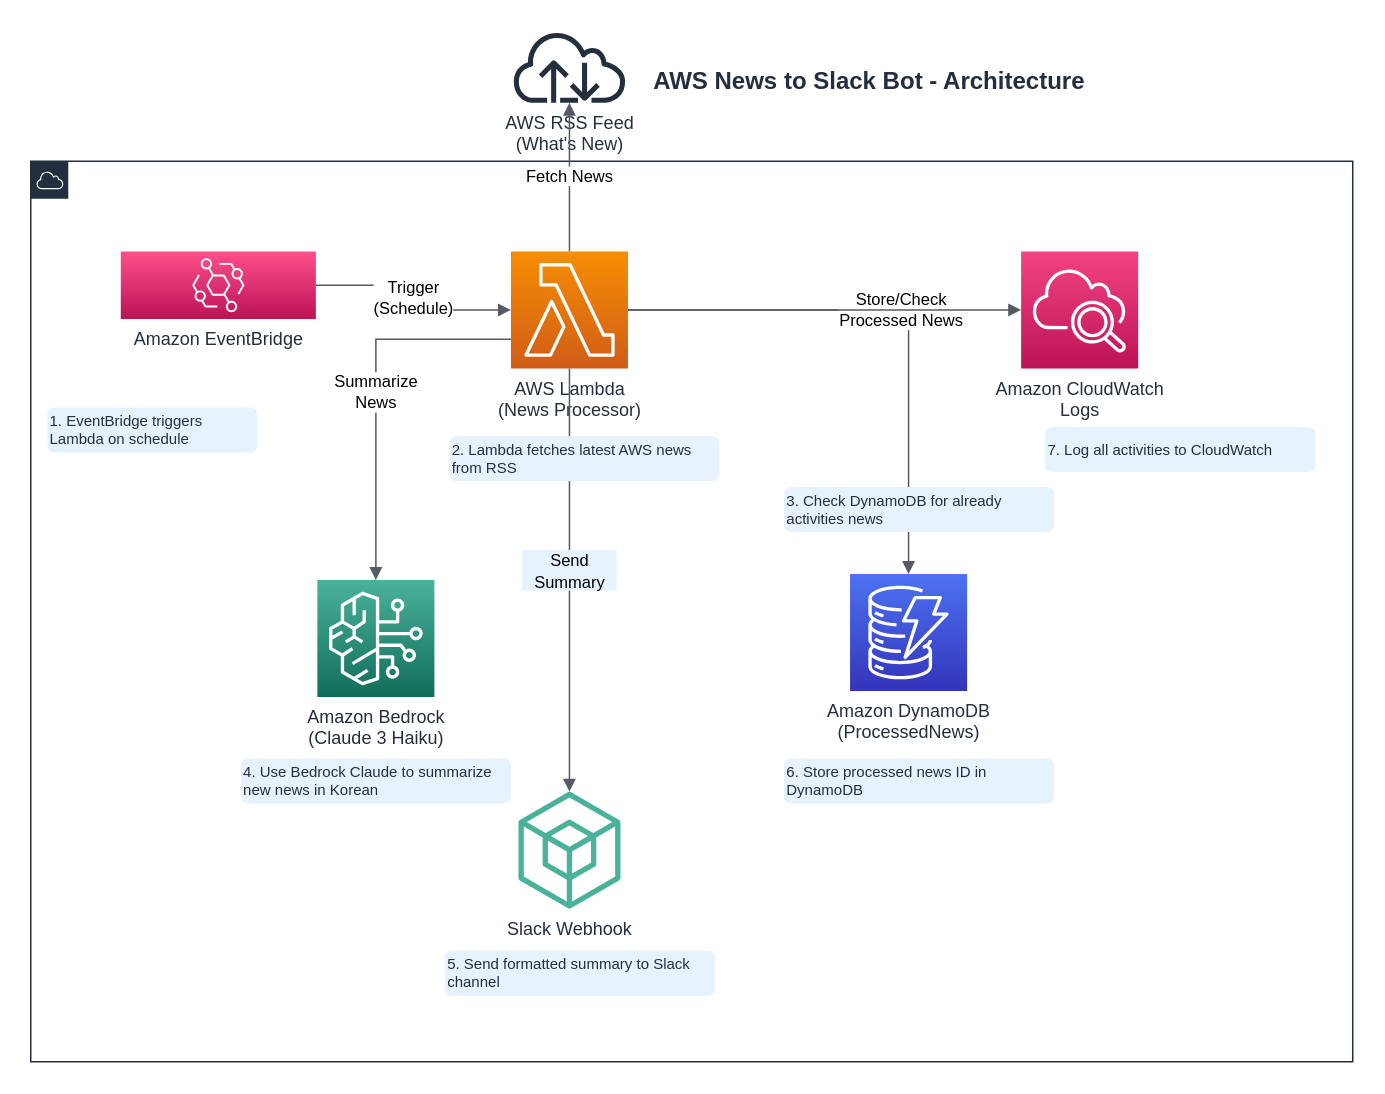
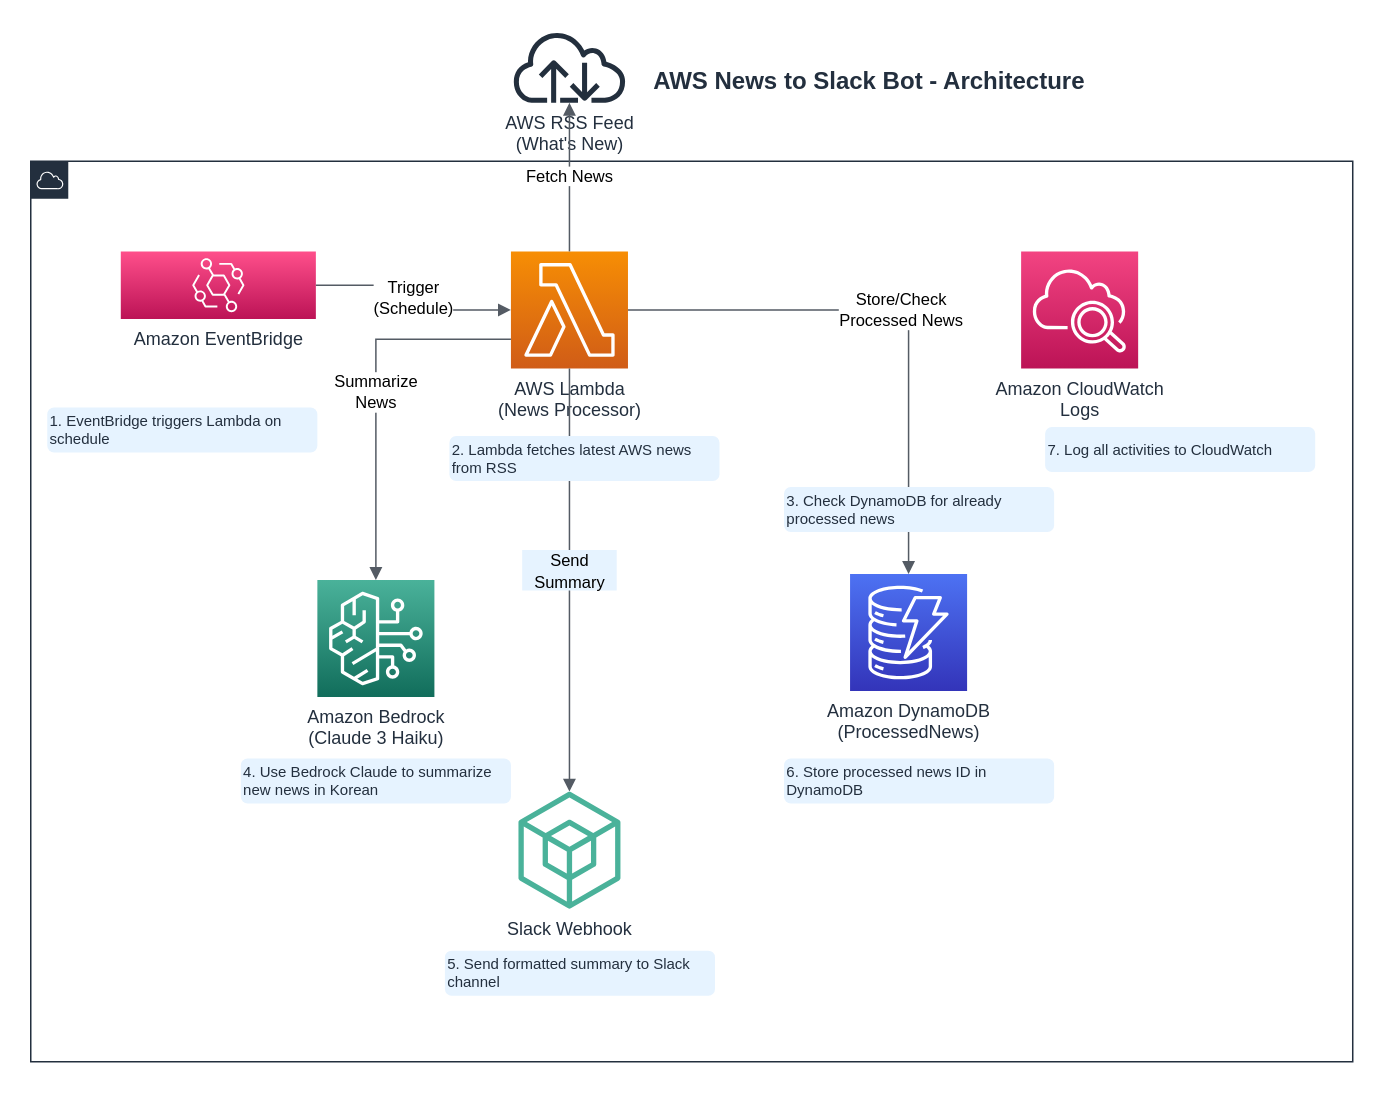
edge "AWS Lambda (News Processor)" -> "Amazon CloudWatch Logs": removed
node "1. EventBridge triggers Lambda on schedule": size 210x45 -> 270x45
node "3. Check DynamoDB for already activities news": label "3. Check DynamoDB for already activities news" -> "3. Check DynamoDB for already processed news"
